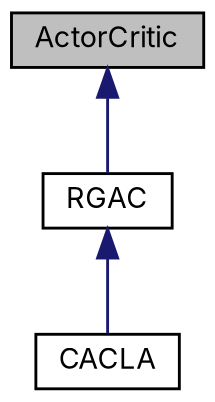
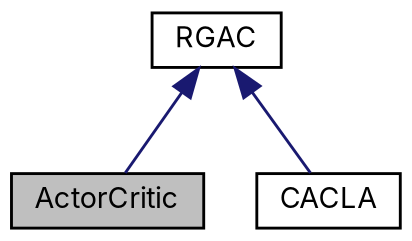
edge "RGAC" -> "ActorCritic": reversed
